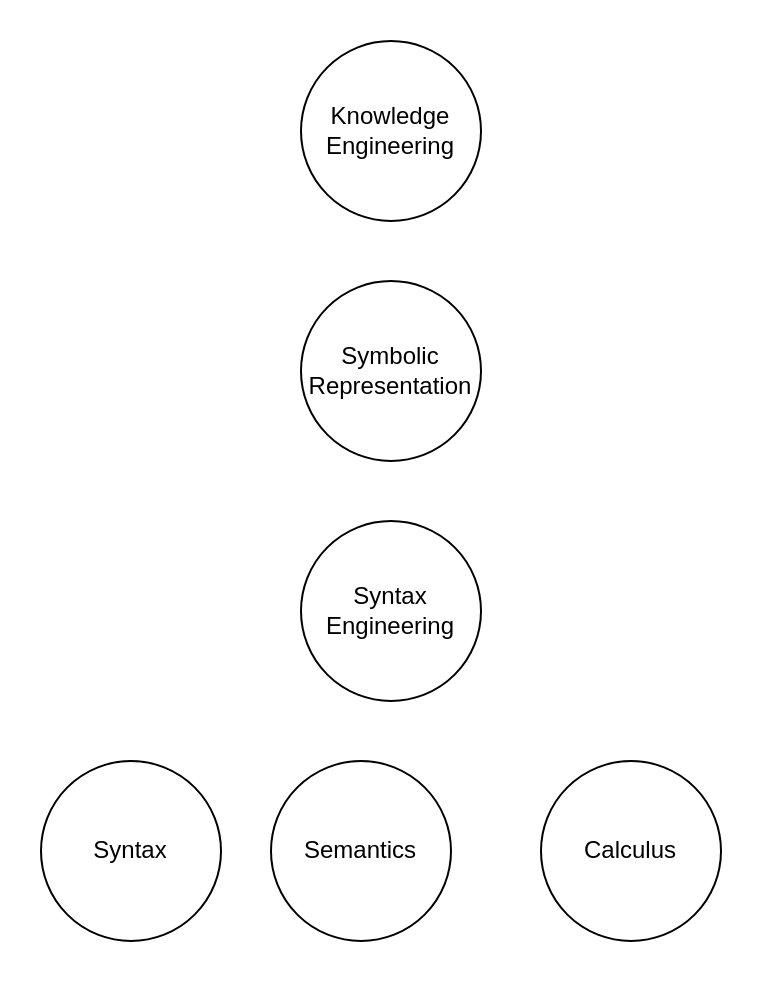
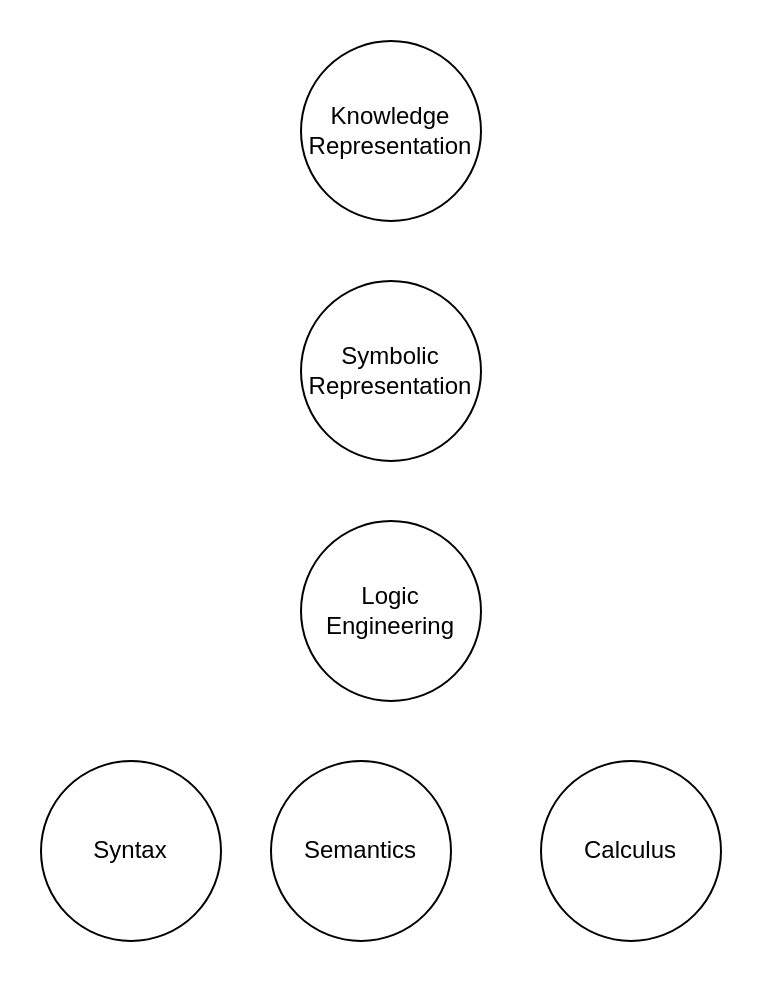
node "Knowledge Engineering": label "Knowledge Engineering" -> "Knowledge Representation"
node "Syntax Engineering": label "Syntax Engineering" -> "Logic Engineering"
